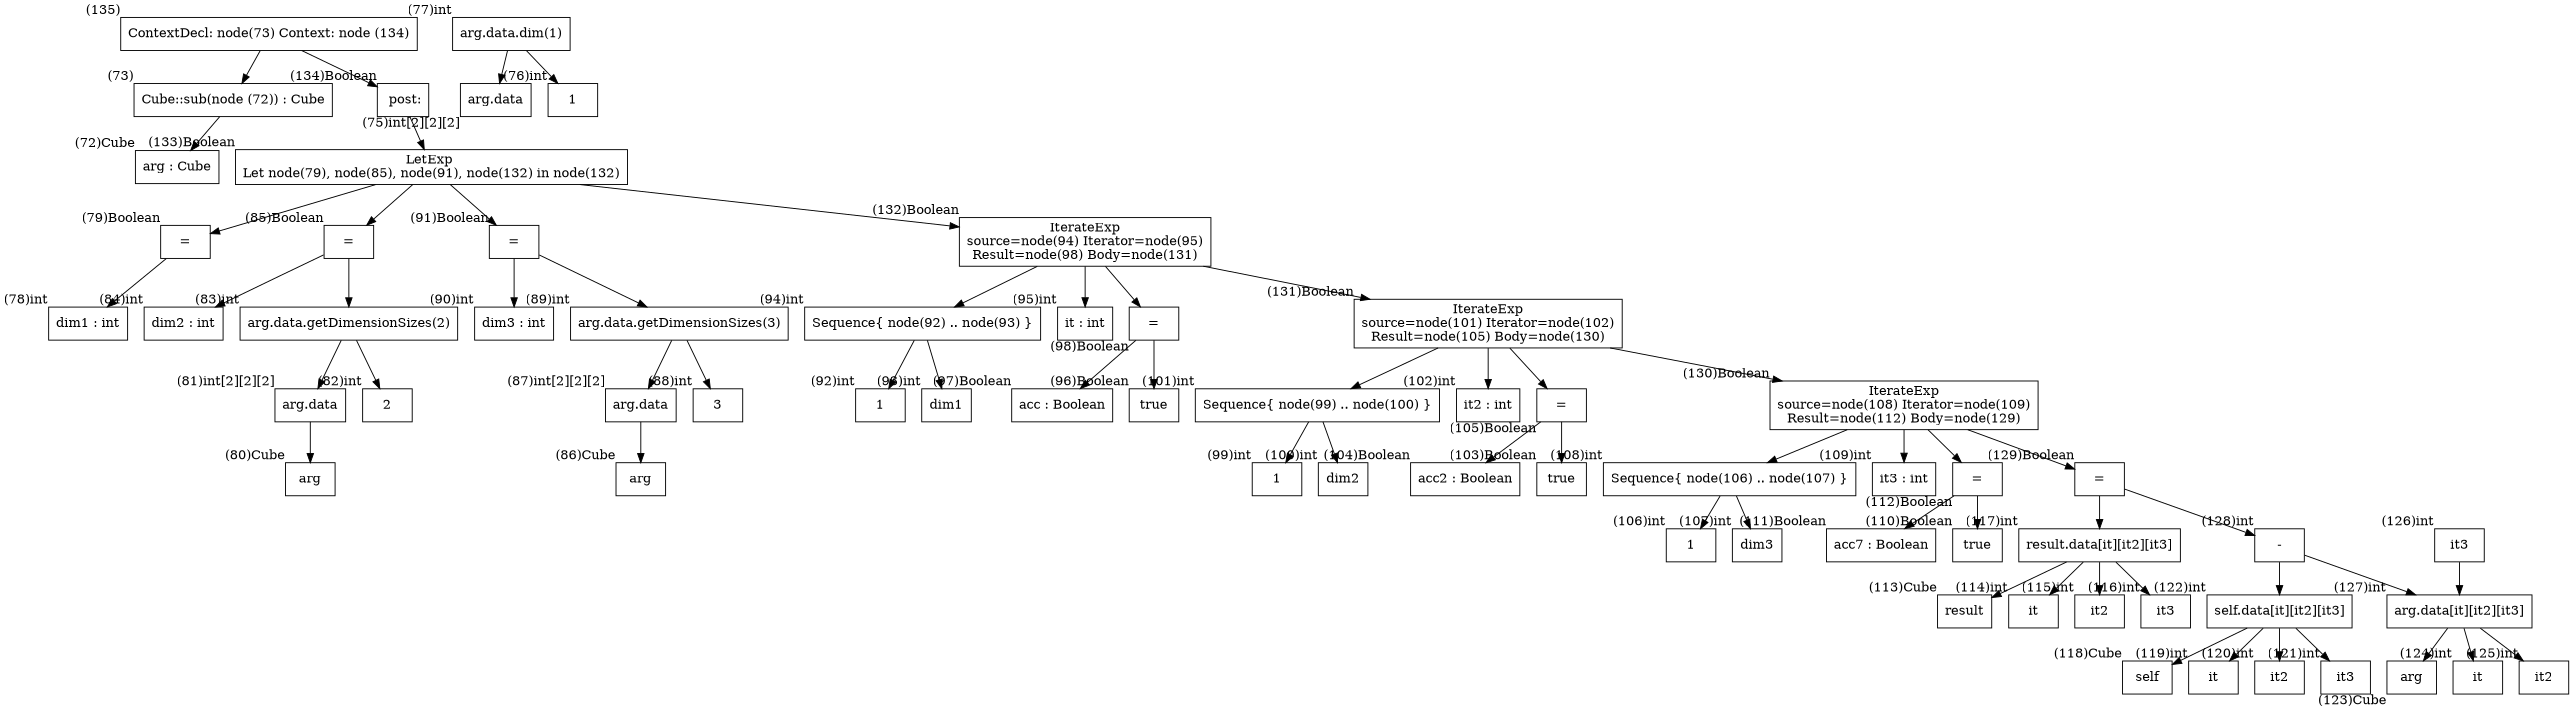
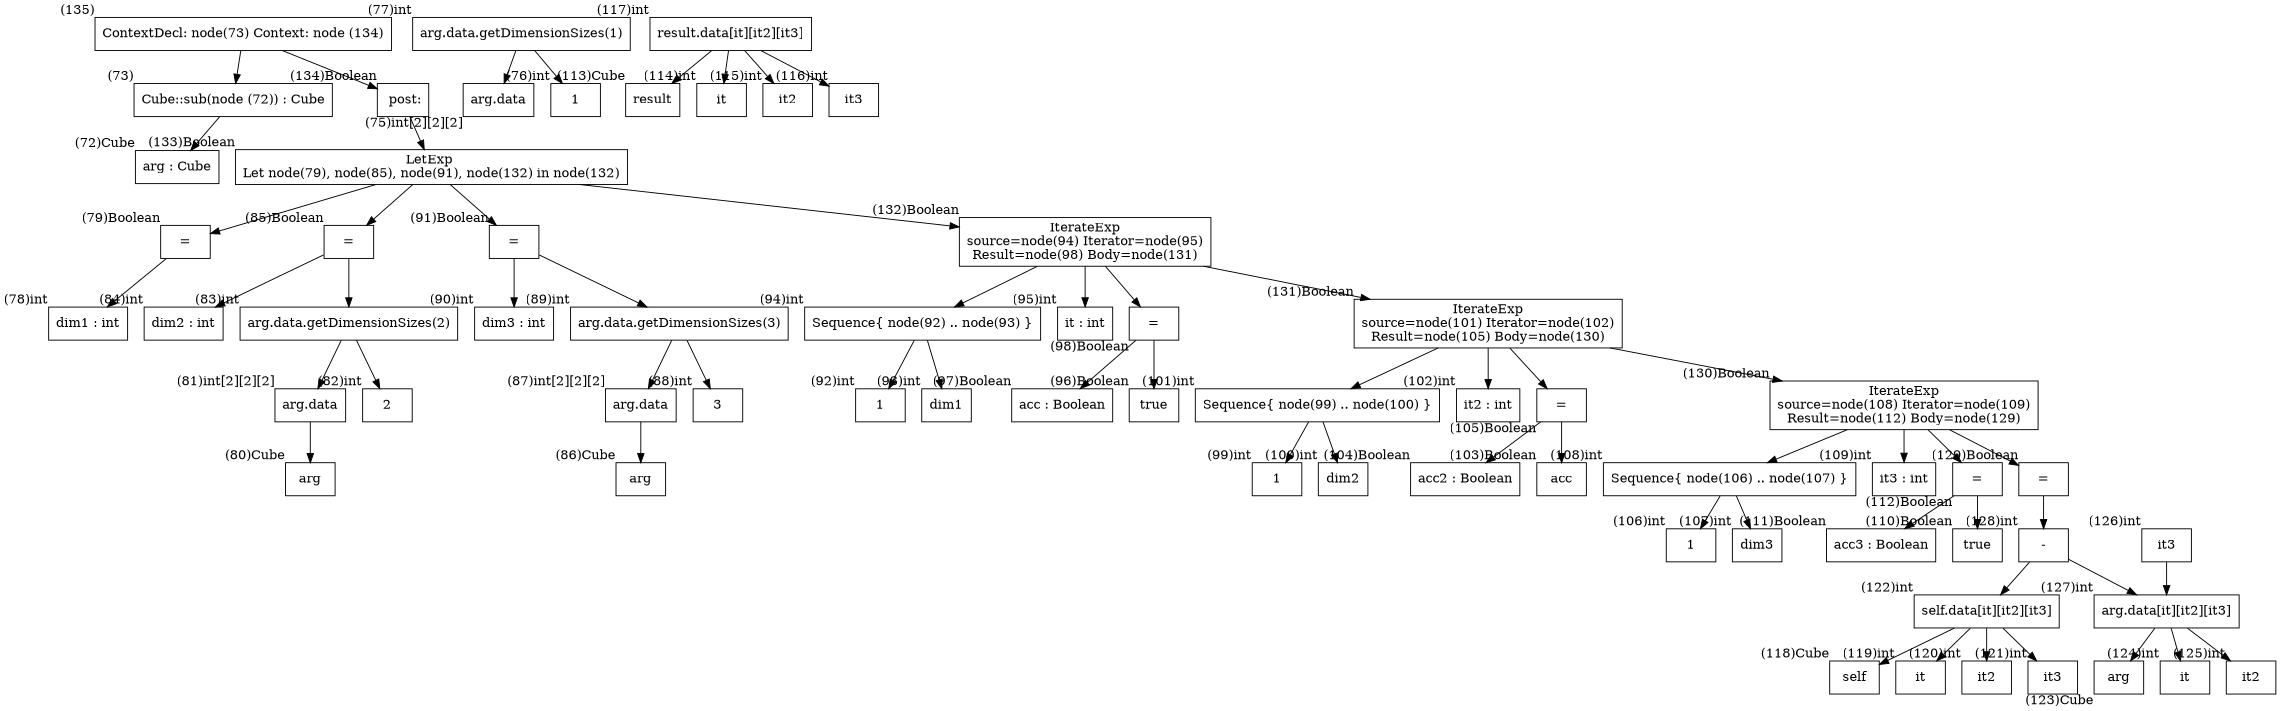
node "arg.data.dim(1) (77)int": label "arg.data.dim(1) (77)int" -> "arg.data.getDimensionSizes(1) (77)int"
node "true (103)Boolean": label "true (103)Boolean" -> "acc (103)Boolean"
edge "= (129)Boolean" -> "result.data[it][it2][it3] (117)int": removed
node "acc7 : Boolean (111)Boolean": label "acc7 : Boolean (111)Boolean" -> "acc3 : Boolean (111)Boolean"
